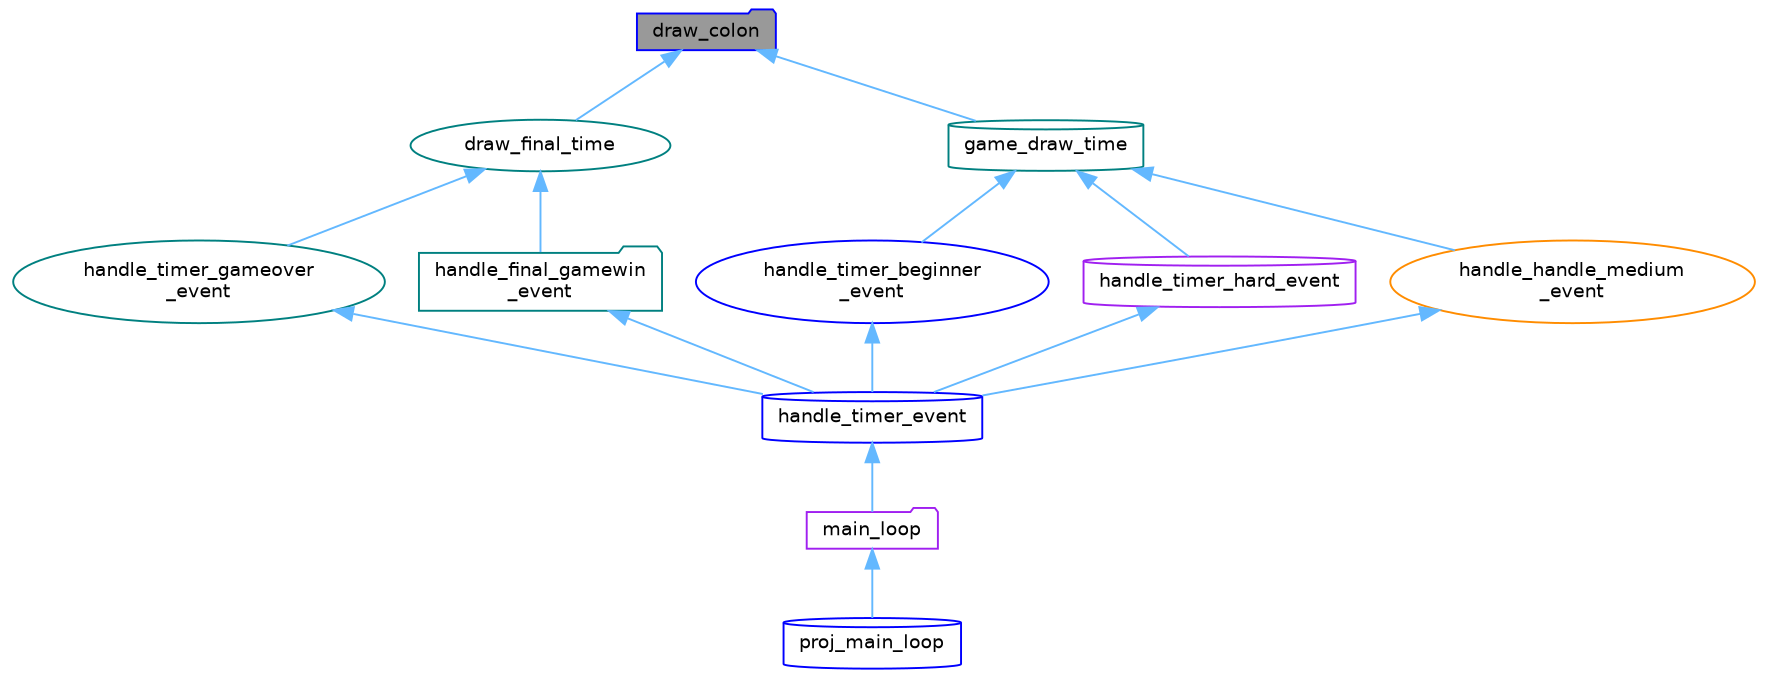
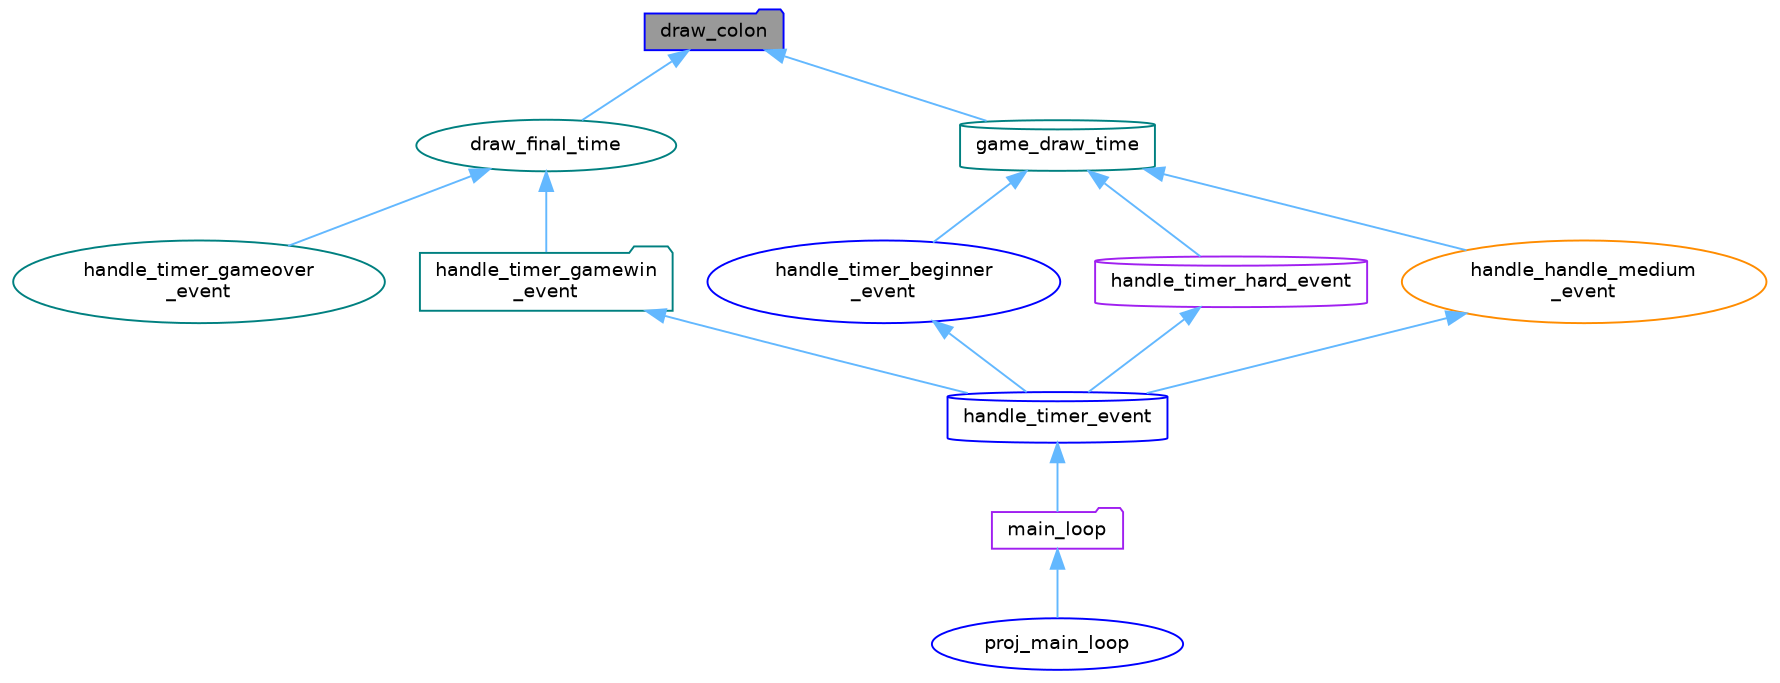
node "handle_final_gamewin _event": label "handle_final_gamewin _event" -> "handle_timer_gamewin _event"
edge "handle_timer_event" -> "handle_timer_gameover _event": removed
node "proj_main_loop": shape cylinder -> ellipse
